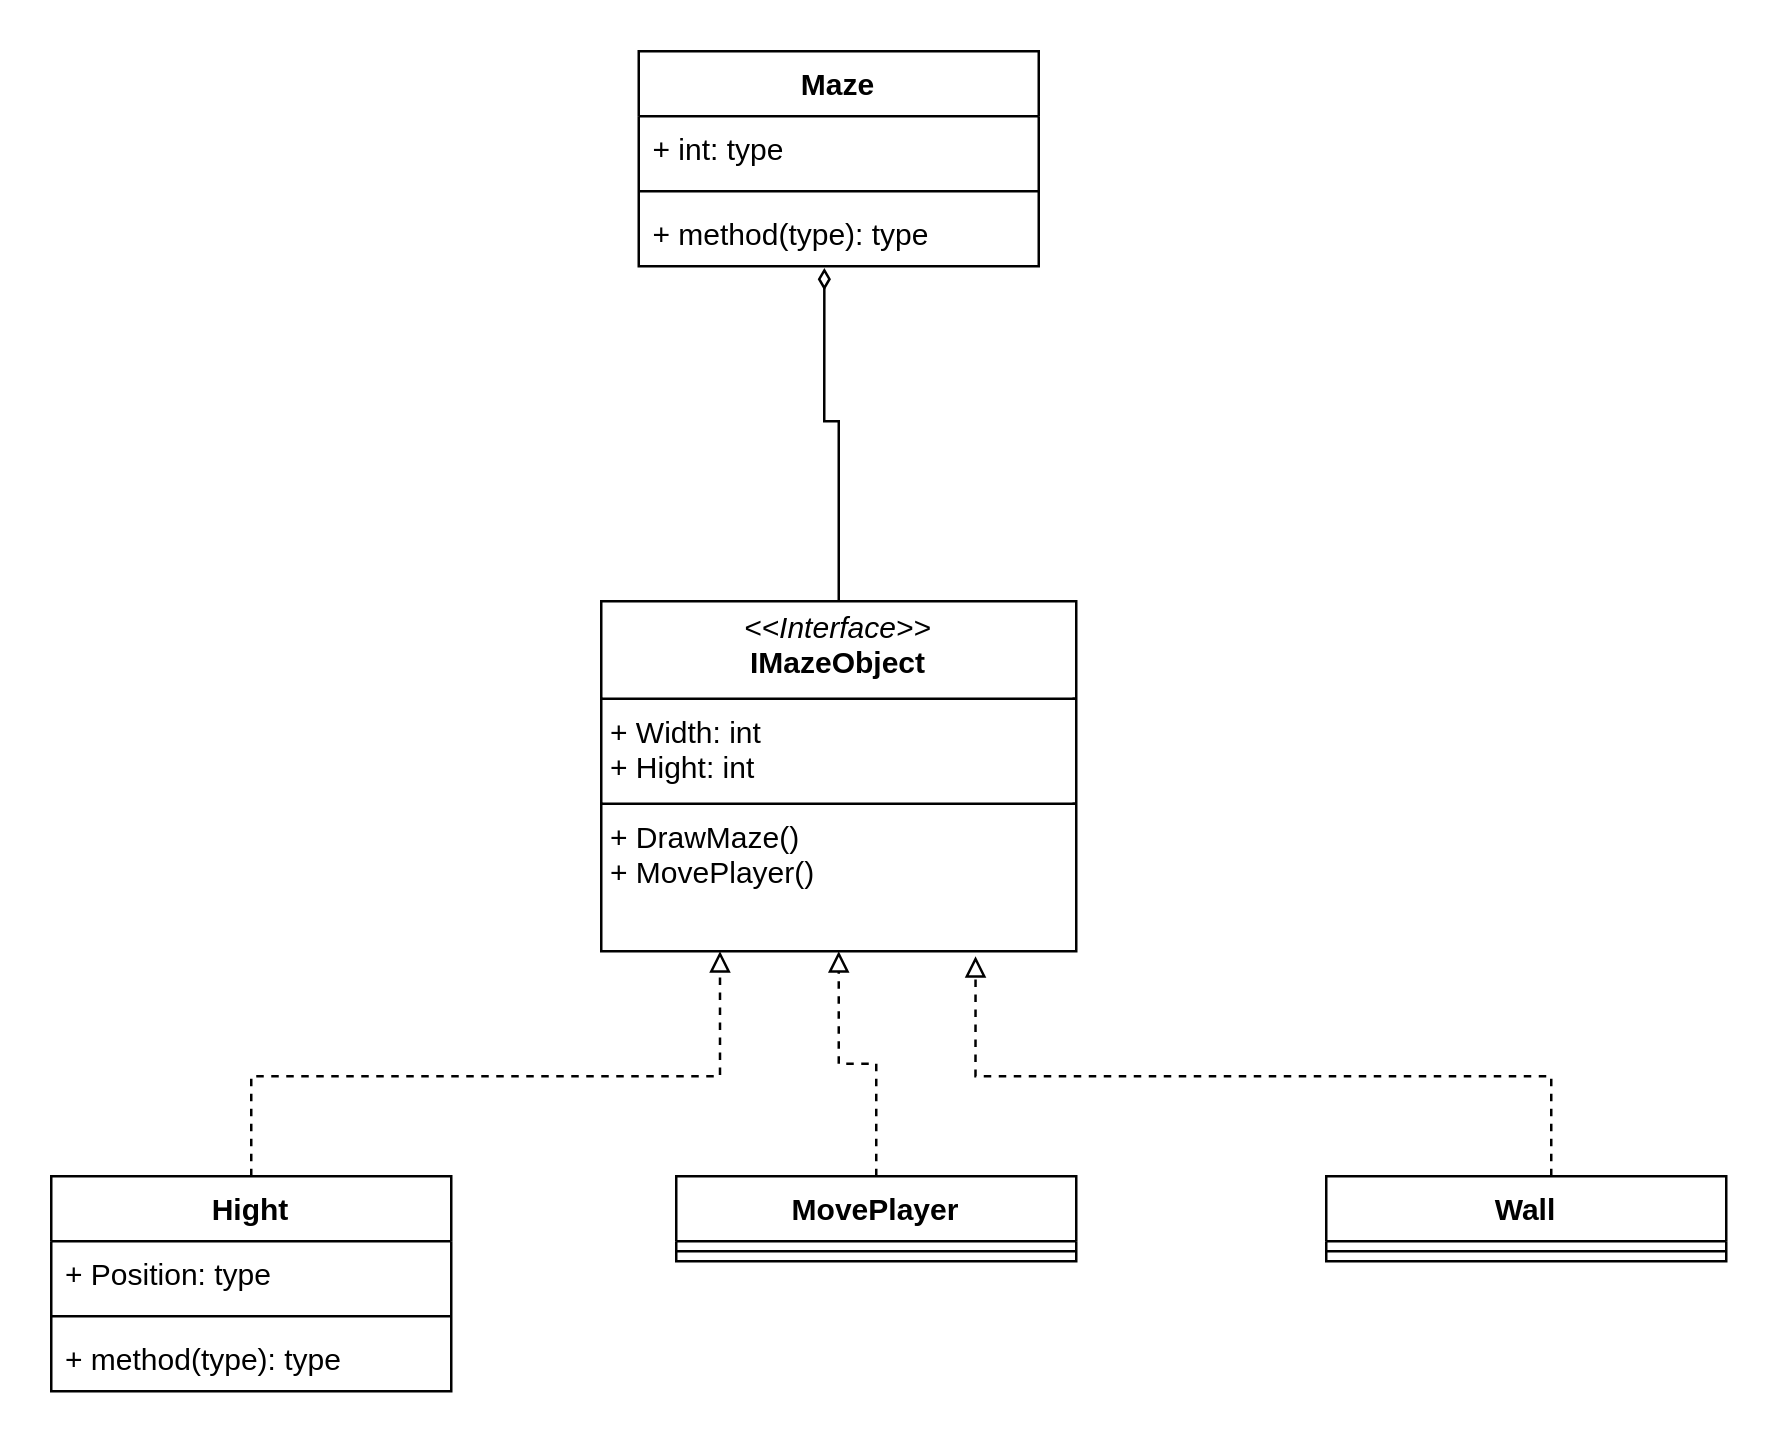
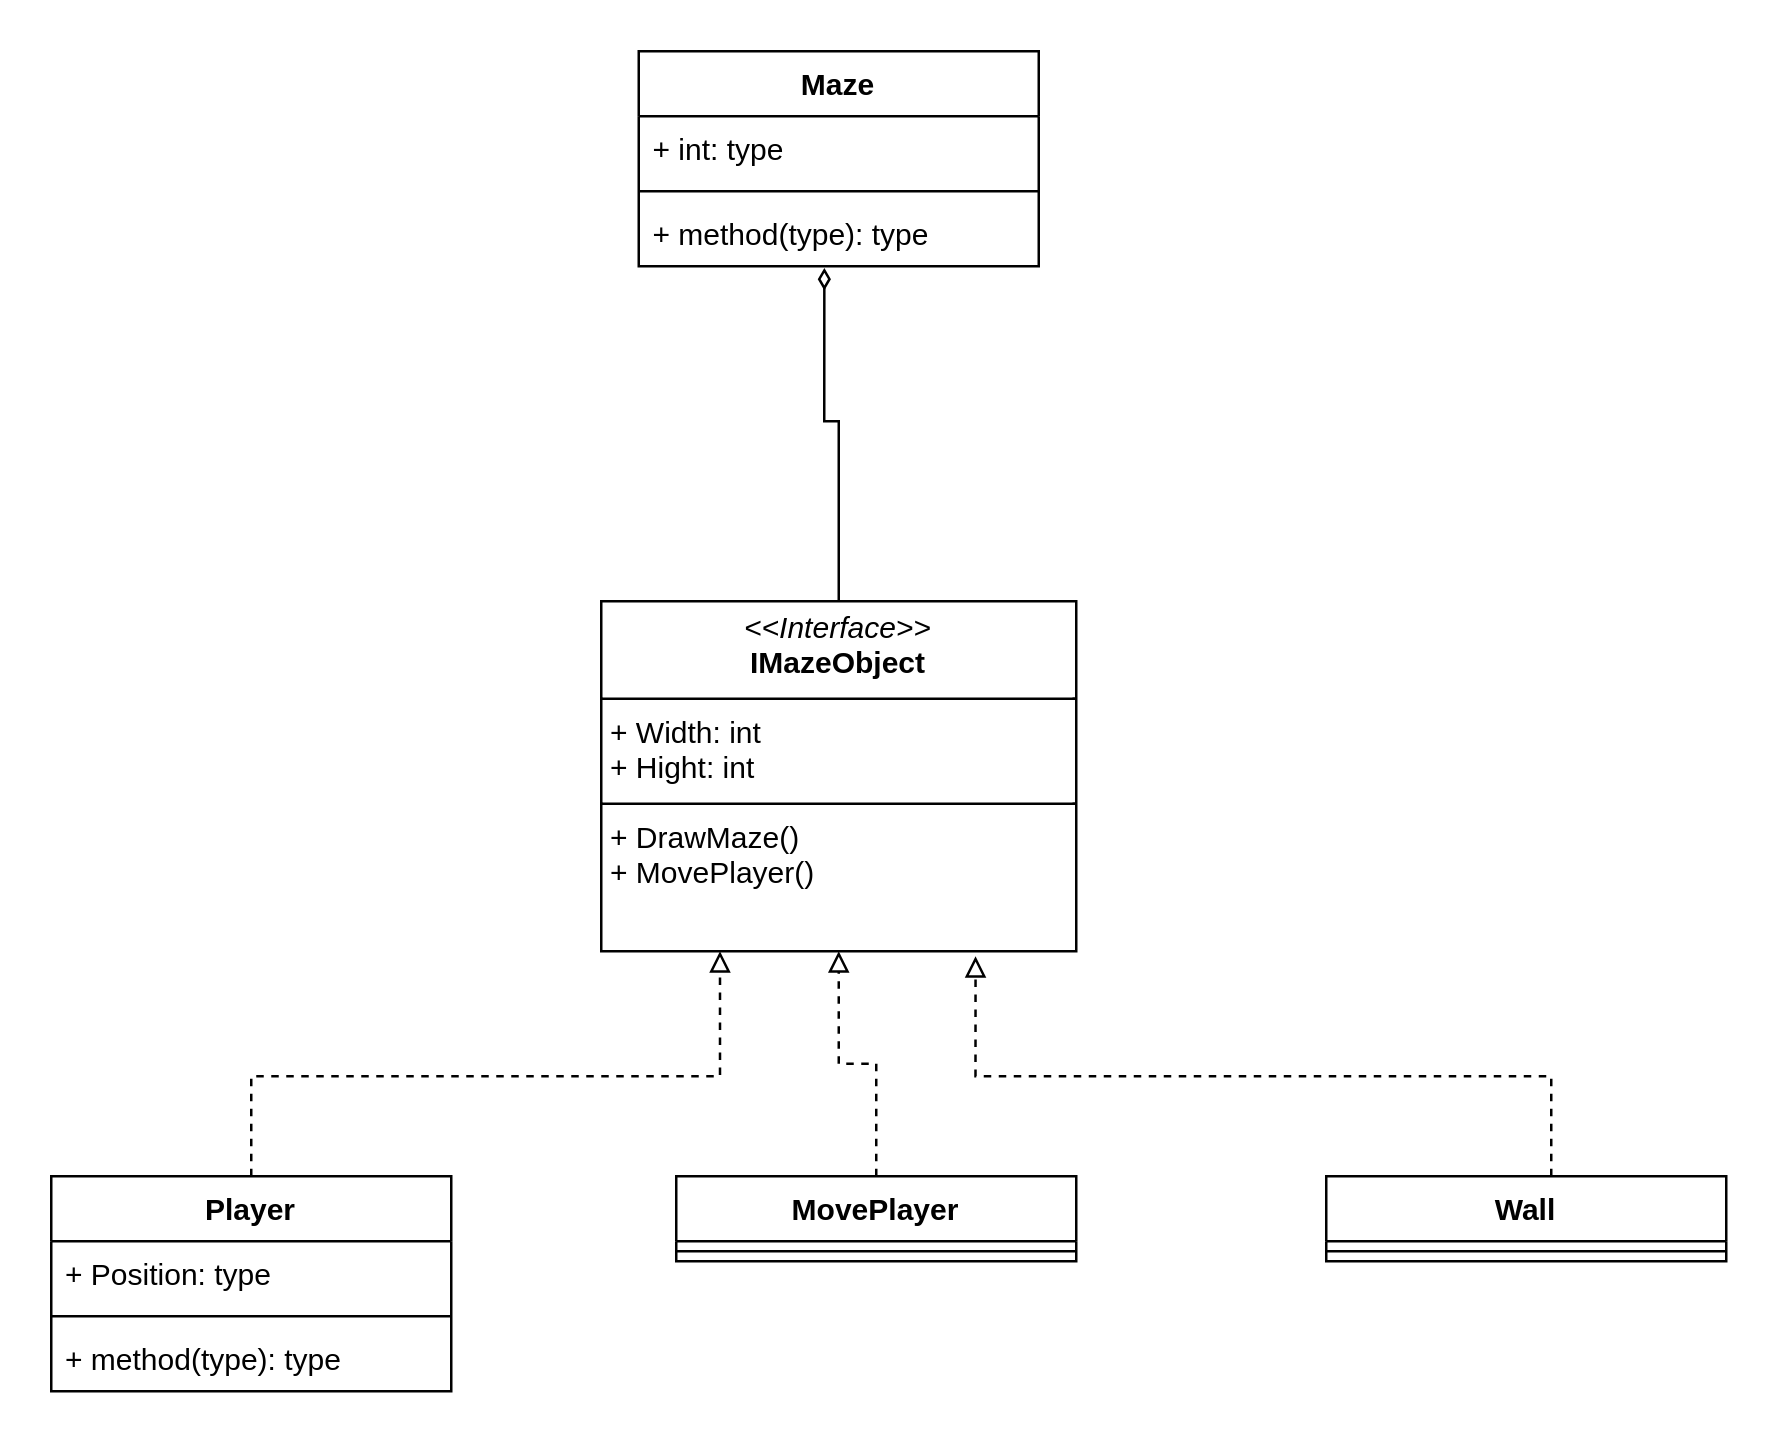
node "Hight": label "Hight" -> "Player"
